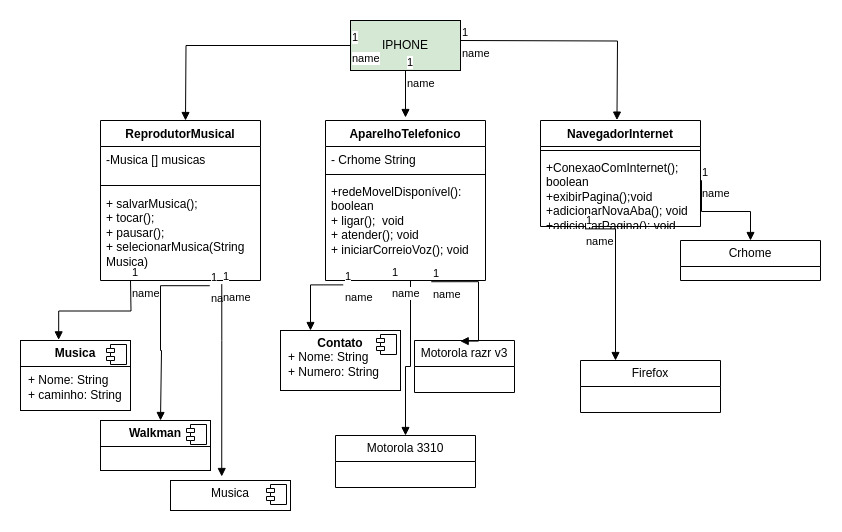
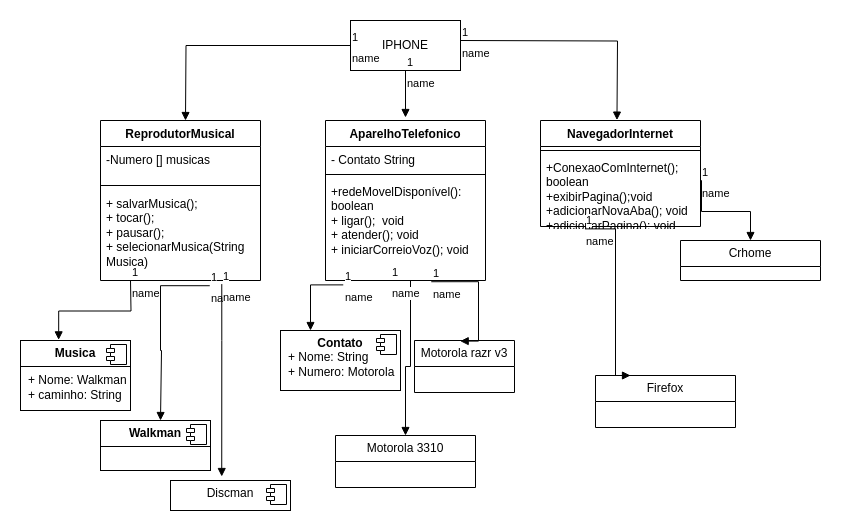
node "IPHONE": fillcolor #d5e8d4 -> #ffffff
node "-Musica [] musicas": label "-Musica [] musicas" -> "-Numero [] musicas"
node "- Crhome String": label "- Crhome String" -> "- Contato String"
node "Contato + Nome: String + Numero: String": label "Contato + Nome: String + Numero: String" -> "Contato + Nome: String + Numero: Motorola"
node "Musica + Nome: String + caminho: String": label "Musica + Nome: String + caminho: String" -> "Musica + Nome: Walkman + caminho: String"
node "Firefox": moved (651, 387) -> (666, 402)
node "Musica": label "Musica" -> "Discman"
